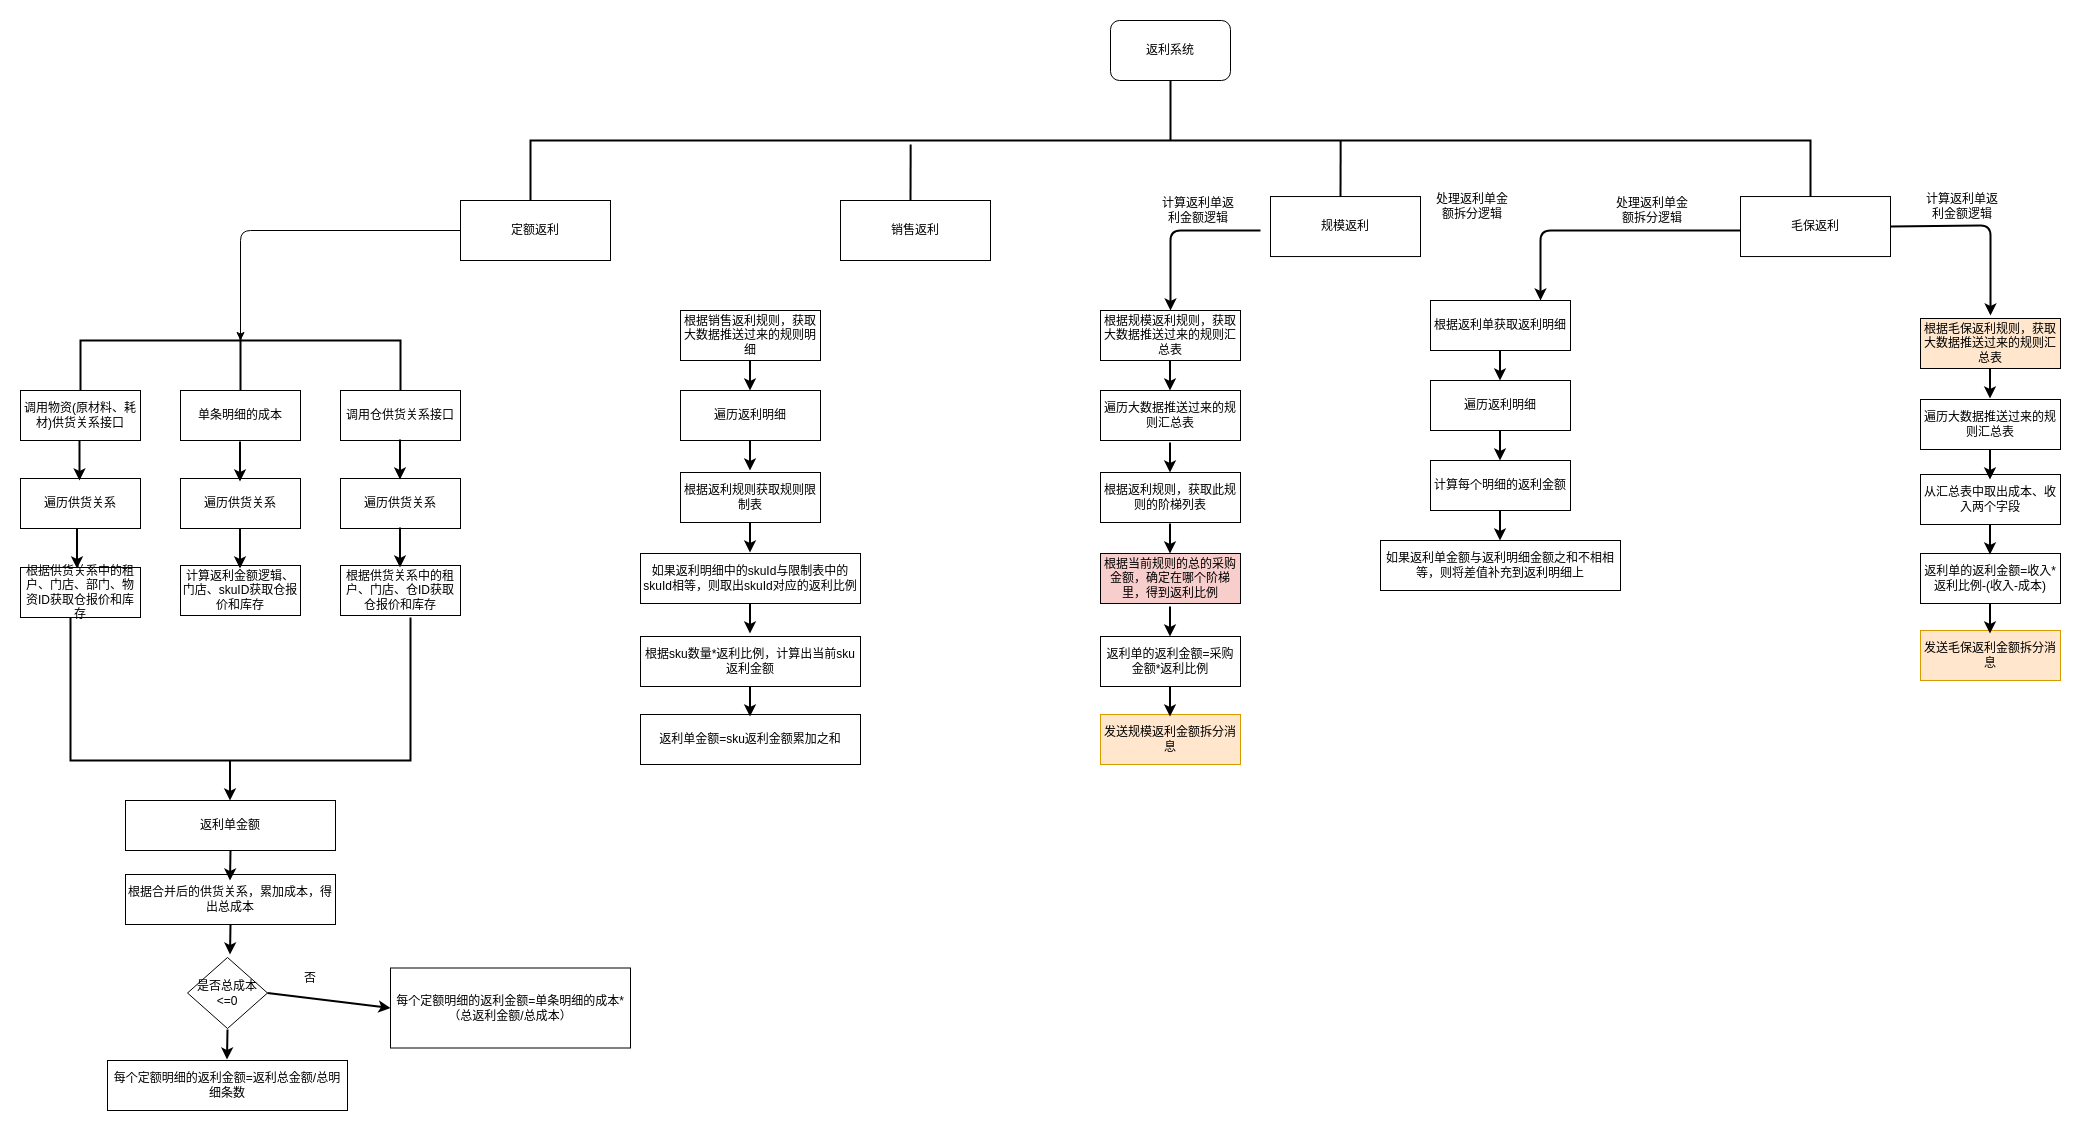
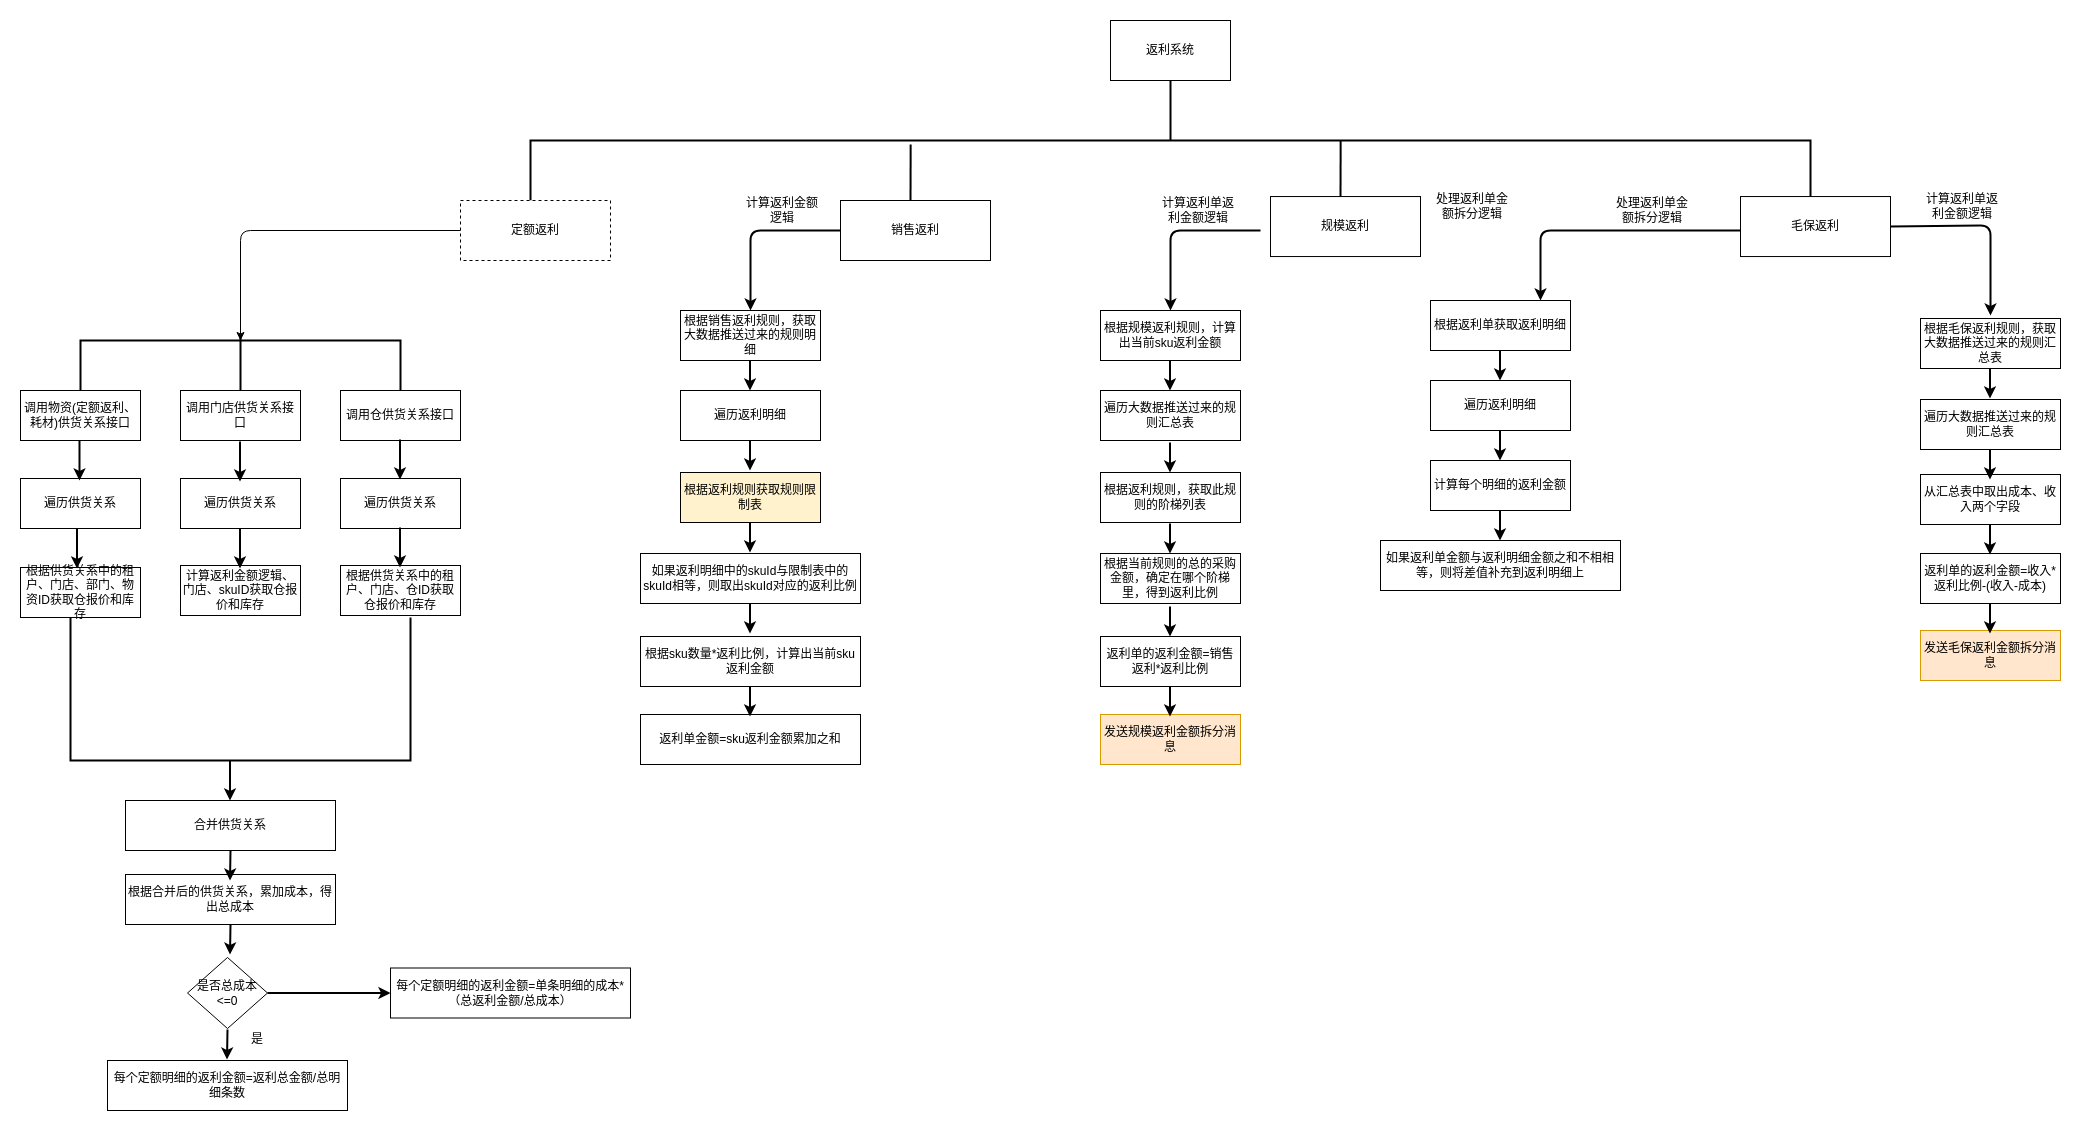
node "返利系统": shape rounded rectangle -> rectangle
node "计算返利金额逻辑": added
node "定额返利": style solid -> dashed
edge "销售返利" -> "根据销售返利规则，获取大数据推送过来的规则明细": added
node "根据规模返利规则，获取大数据推送过来的规则汇总表": label "根据规模返利规则，获取大数据推送过来的规则汇总表" -> "根据规模返利规则，计算出当前sku返利金额"
node "根据毛保返利规则，获取大数据推送过来的规则汇总表": fillcolor #ffe6cc -> #ffffff
node "调用物资(原材料、耗材)供货关系接口": label "调用物资(原材料、耗材)供货关系接口" -> "调用物资(定额返利、耗材)供货关系接口"
node "单条明细的成本": label "单条明细的成本" -> "调用门店供货关系接口"
node "根据返利规则获取规则限制表": fillcolor #ffffff -> #fff2cc
node "根据当前规则的总的采购金额，确定在哪个阶梯里，得到返利比例": fillcolor #f8cecc -> #ffffff
node "返利单的返利金额=采购金额*返利比例": label "返利单的返利金额=采购金额*返利比例" -> "返利单的返利金额=销售返利*返利比例"
node "返利单金额": label "返利单金额" -> "合并供货关系"
node "否": removed
node "每个定额明细的返利金额=单条明细的成本*（总返利金额/总成本）": size 240x80 -> 240x50
node "是": added
